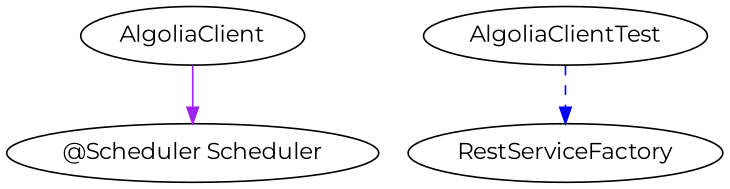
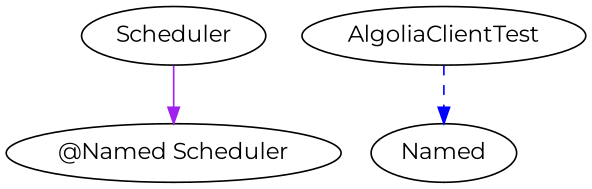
node "AlgoliaClient": label "AlgoliaClient" -> "Scheduler"
node "@Scheduler Scheduler": label "@Scheduler Scheduler" -> "@Named Scheduler"
node "RestServiceFactory": label "RestServiceFactory" -> "Named"
